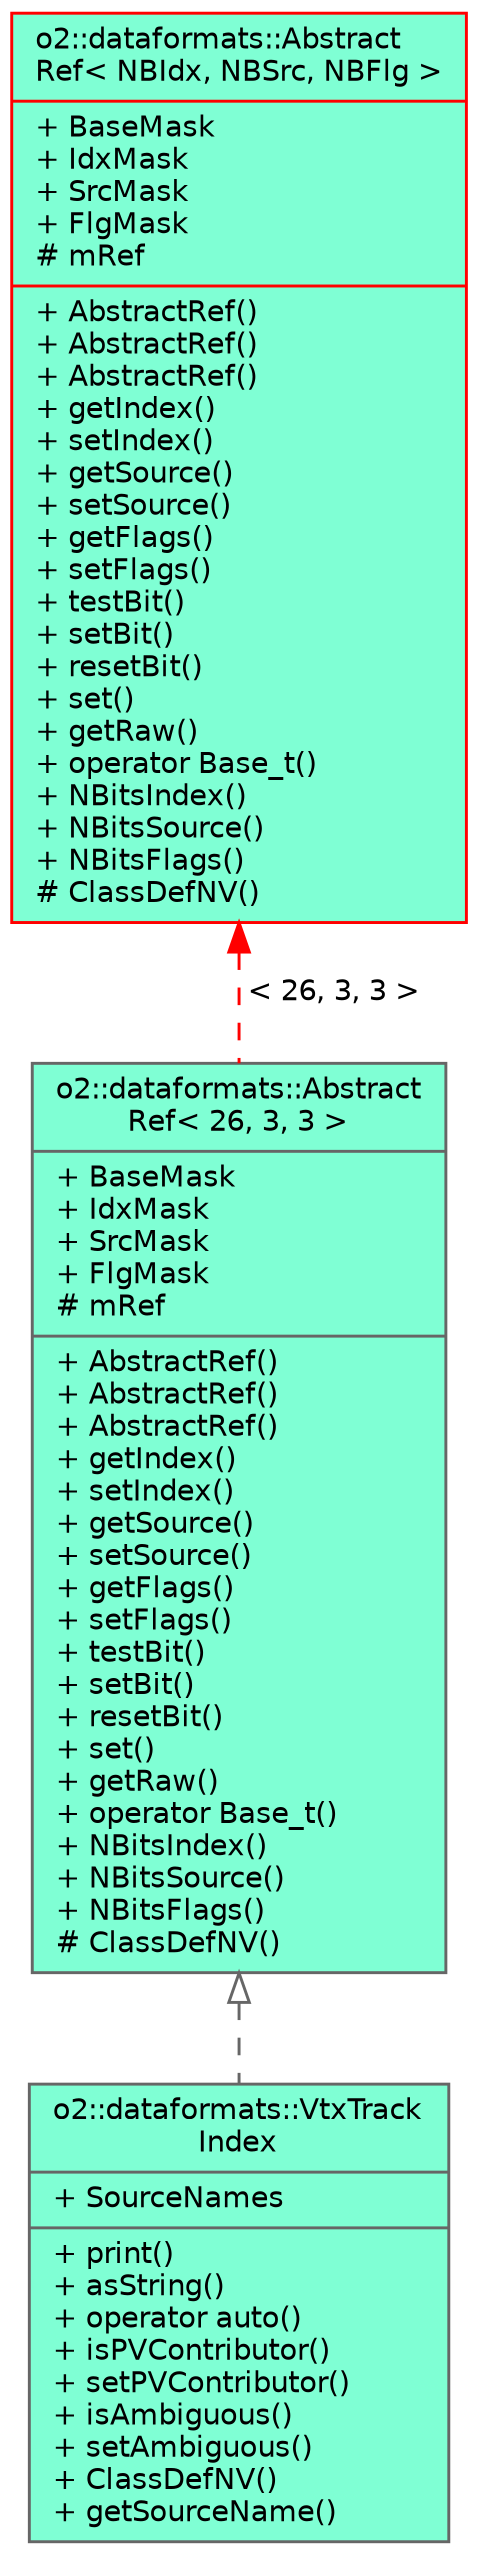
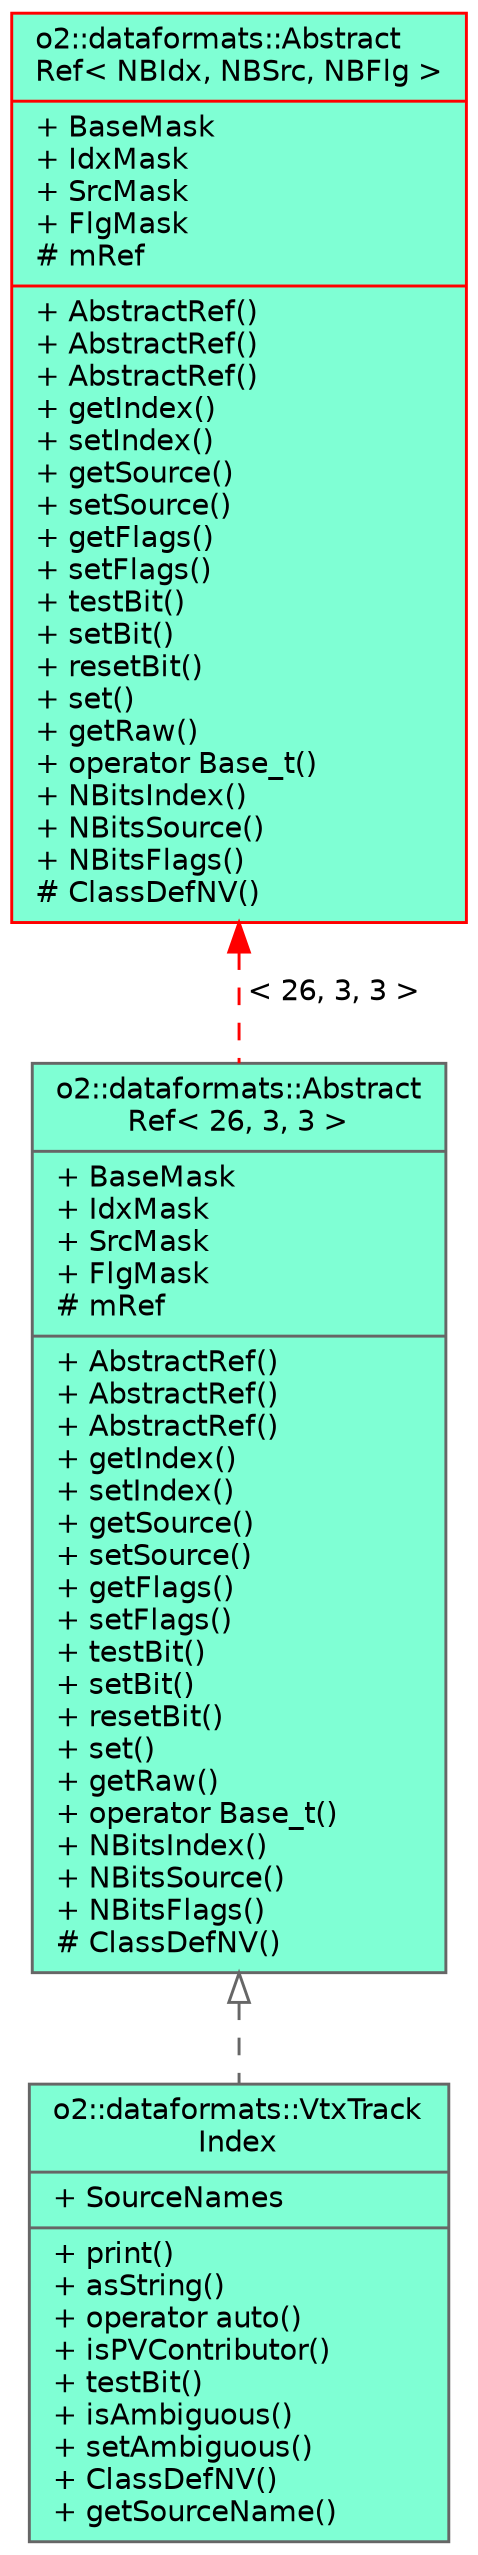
node "o2::dataformats::VtxTrack": text "+ setPVContributor()" -> "+ testBit()"
